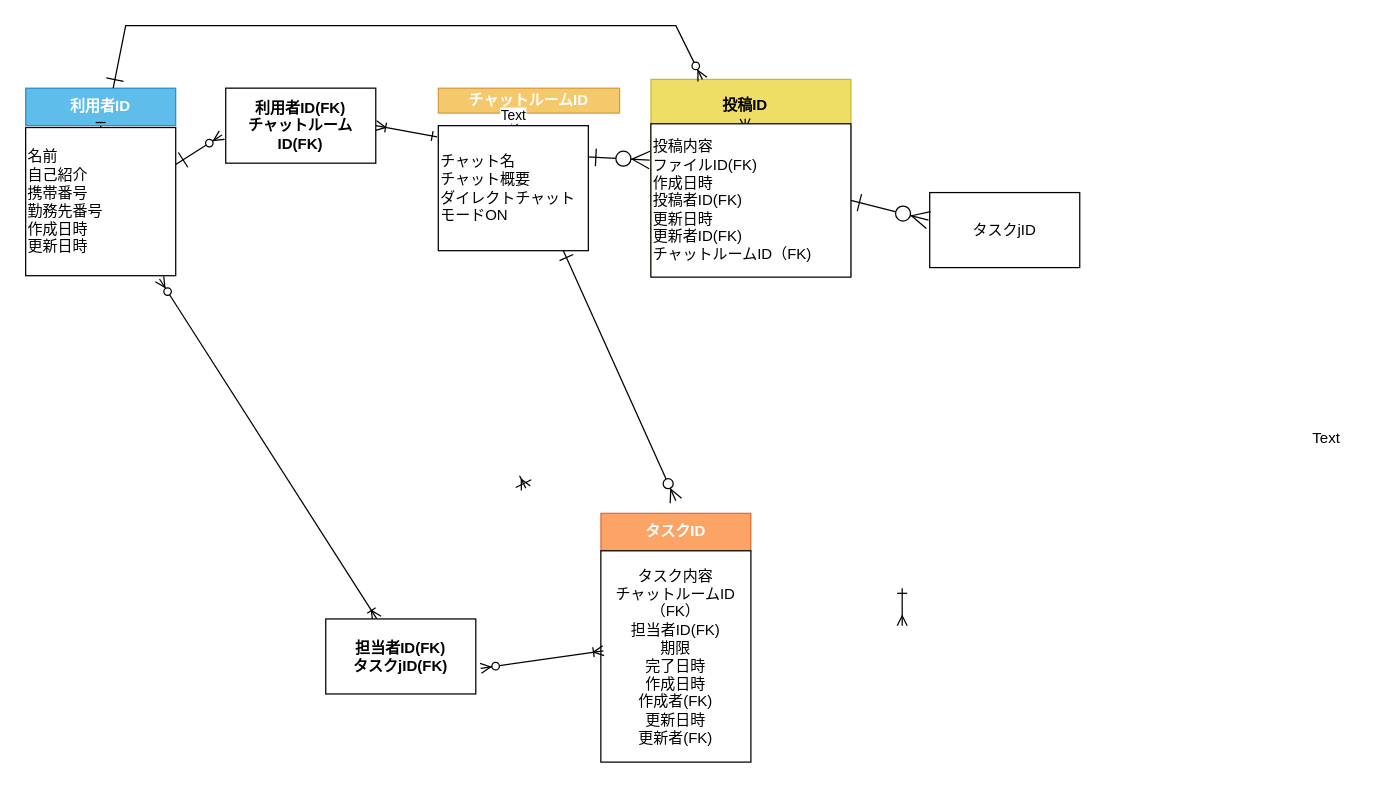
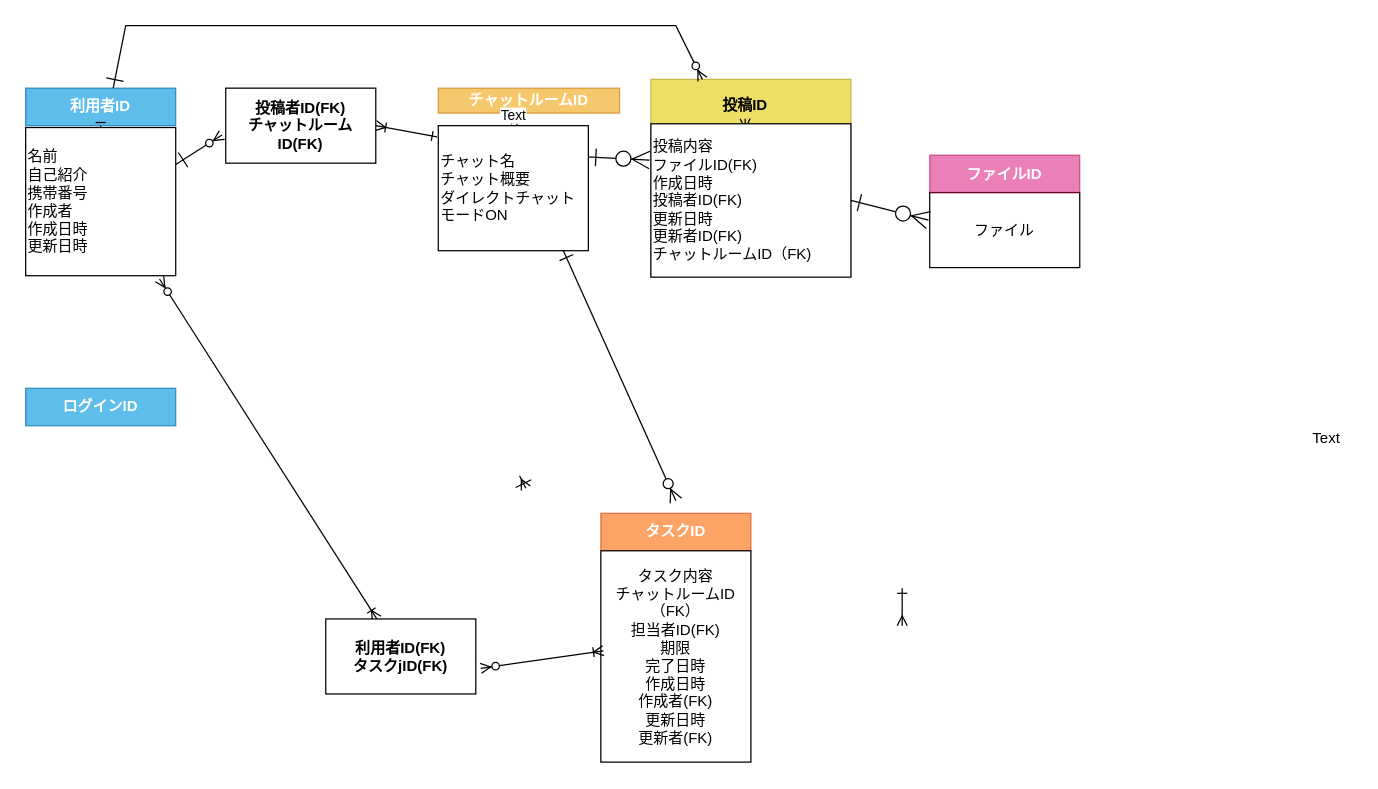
node "利用者ID(FK) チャットルームID(FK)": label "利用者ID(FK) チャットルームID(FK)" -> "投稿者ID(FK) チャットルームID(FK)"
node "ファイルID": added
node "名前 自己紹介 携帯番号 勤務先番号 作成日時 更新日時": label "名前 自己紹介 携帯番号 勤務先番号 作成日時 更新日時" -> "名前 自己紹介 携帯番号 作成者 作成日時 更新日時"
node "タスクjID": label "タスクjID" -> "ファイル"
node "ログインID": added
node "担当者ID(FK) タスクjID(FK)": label "担当者ID(FK) タスクjID(FK)" -> "利用者ID(FK) タスクjID(FK)"
